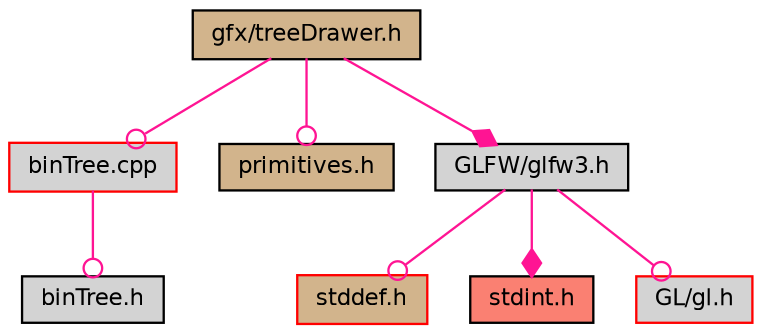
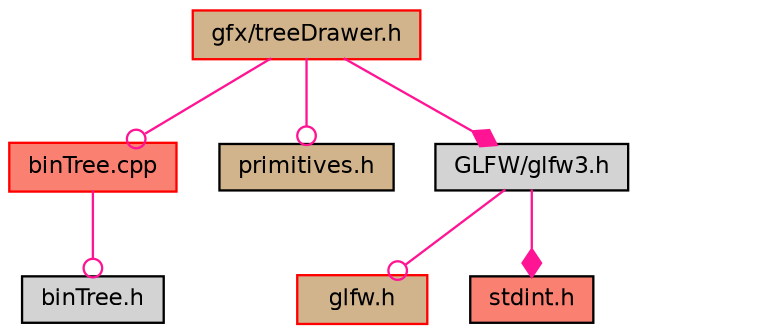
node "gfx/treeDrawer.h": color black -> red
node "binTree.cpp": fillcolor lightgrey -> salmon
node "stddef.h": label "stddef.h" -> "glfw.h"
node "GL/gl.h": removed
